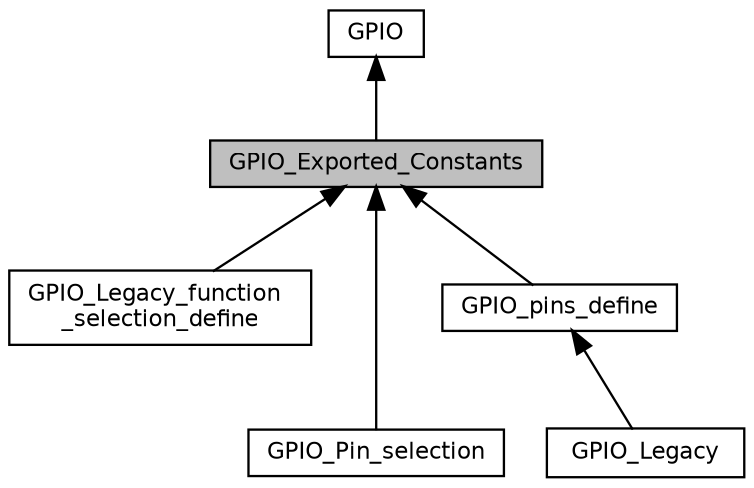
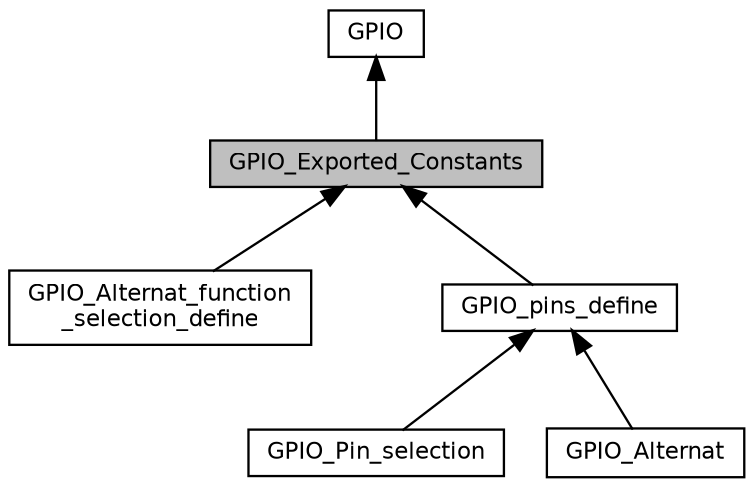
node "GPIO_Legacy_function _selection_define": label "GPIO_Legacy_function _selection_define" -> "GPIO_Alternat_function _selection_define"
edge "GPIO_Pin_selection" -> "GPIO_Exported_Constants": now "GPIO_Pin_selection" -> "GPIO_pins_define"
node "GPIO_Legacy": label "GPIO_Legacy" -> "GPIO_Alternat"
